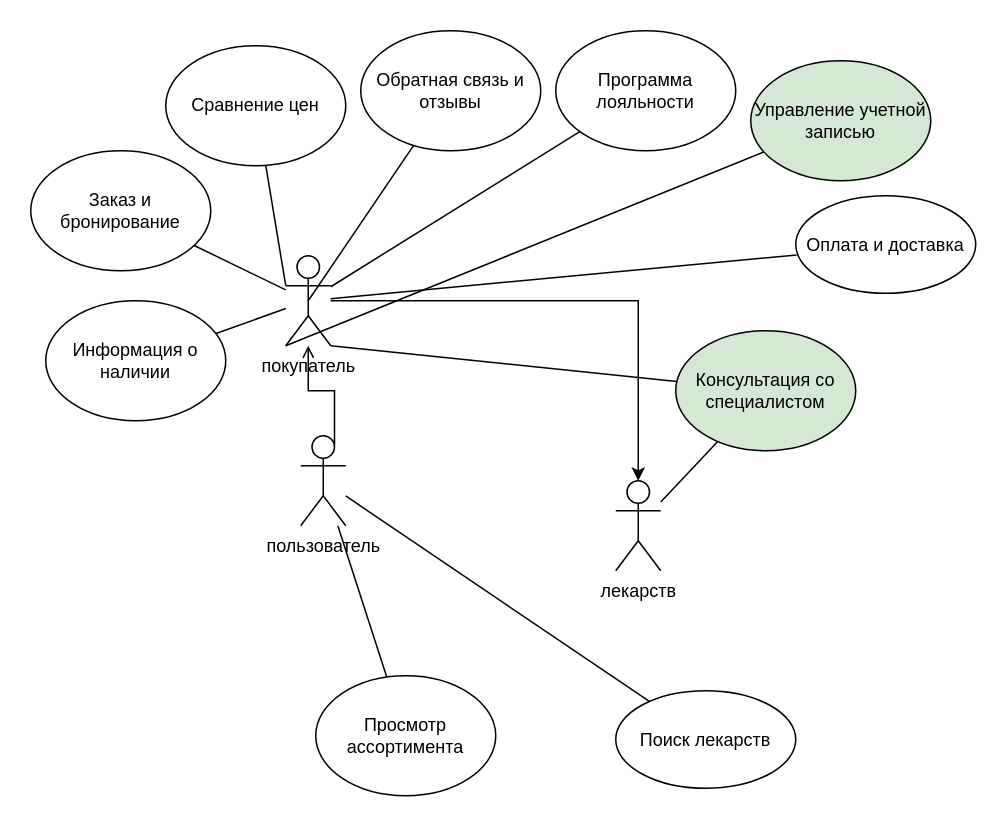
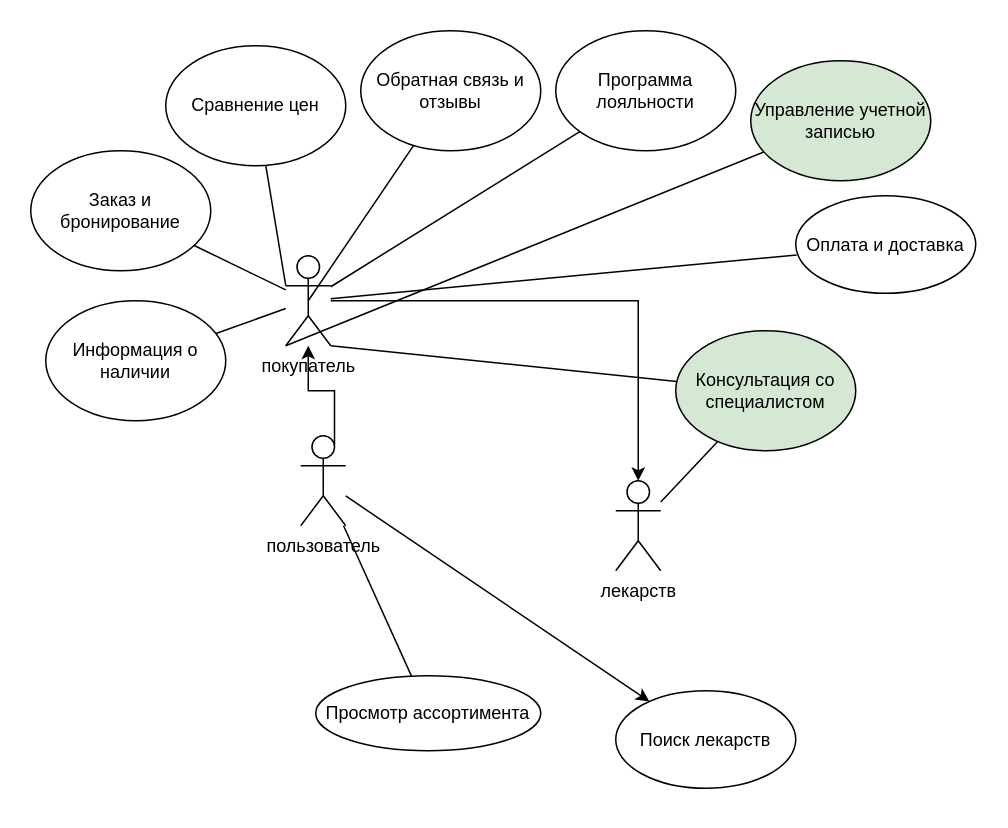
edge "пользователь" -> "покупатель": arrowhead open -> classic
edge "пользователь" -- "Поиск лекарств": arrowhead none -> classic
node "Просмотр ассортимента": size 180x120 -> 225x75
